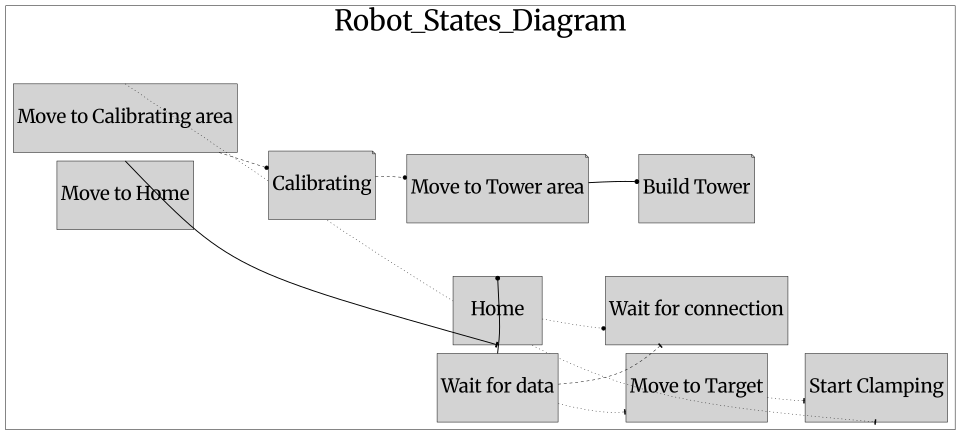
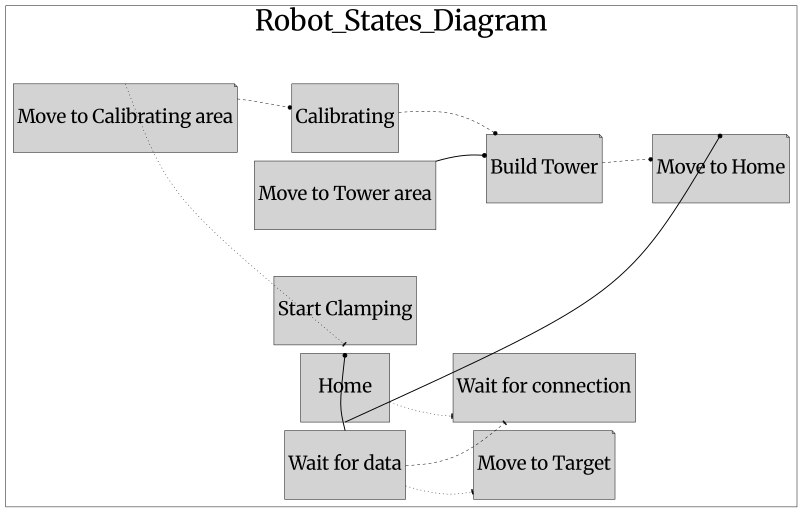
node "Move to Calibrating area": shape box -> note
edge "Build Tower" -> "Move to Home": added
edge "Calibrating" -> "Move to Tower area": now "Calibrating" -> "Build Tower"
node "Calibrating": shape note -> box
node "Move to Tower area": shape note -> box
node "Move to Home": shape box -> note
edge "Move to Home" -> "Home": arrowhead tee -> dot
edge "Home" -> "Wait for connection": arrowhead dot -> tee
node "Move to Target": shape box -> note
edge "Move to Target" -> "Start Clamping": removed
